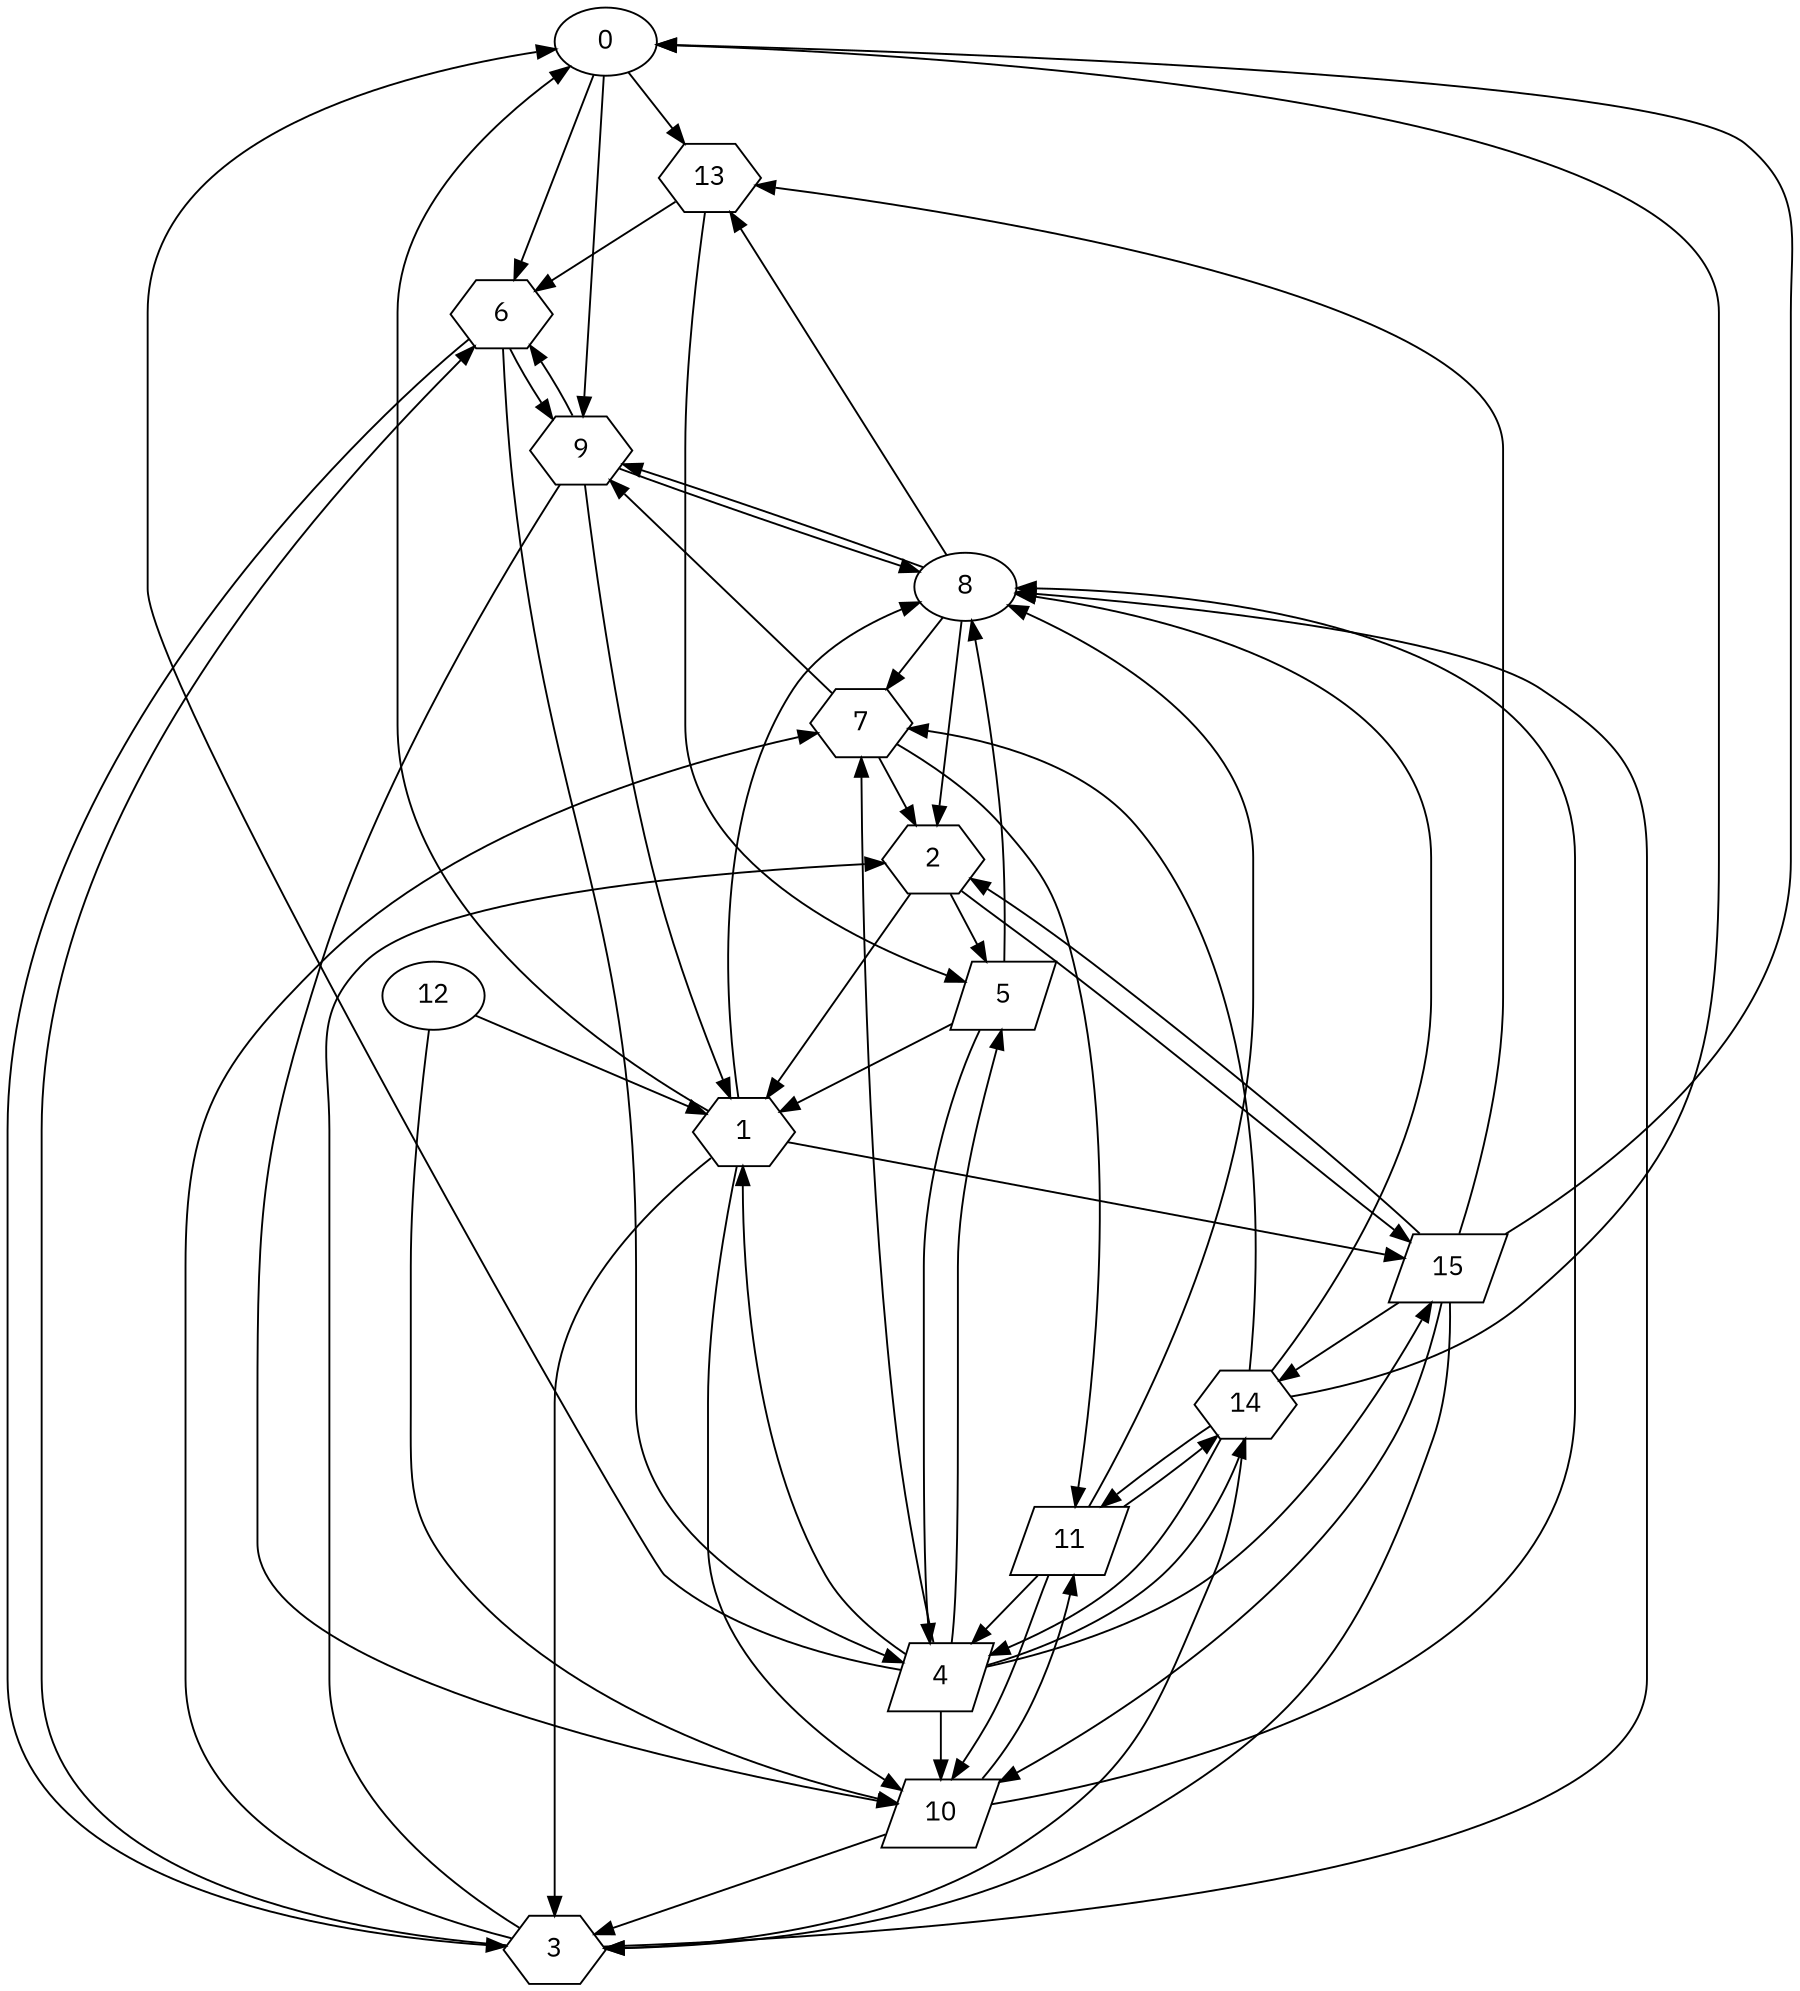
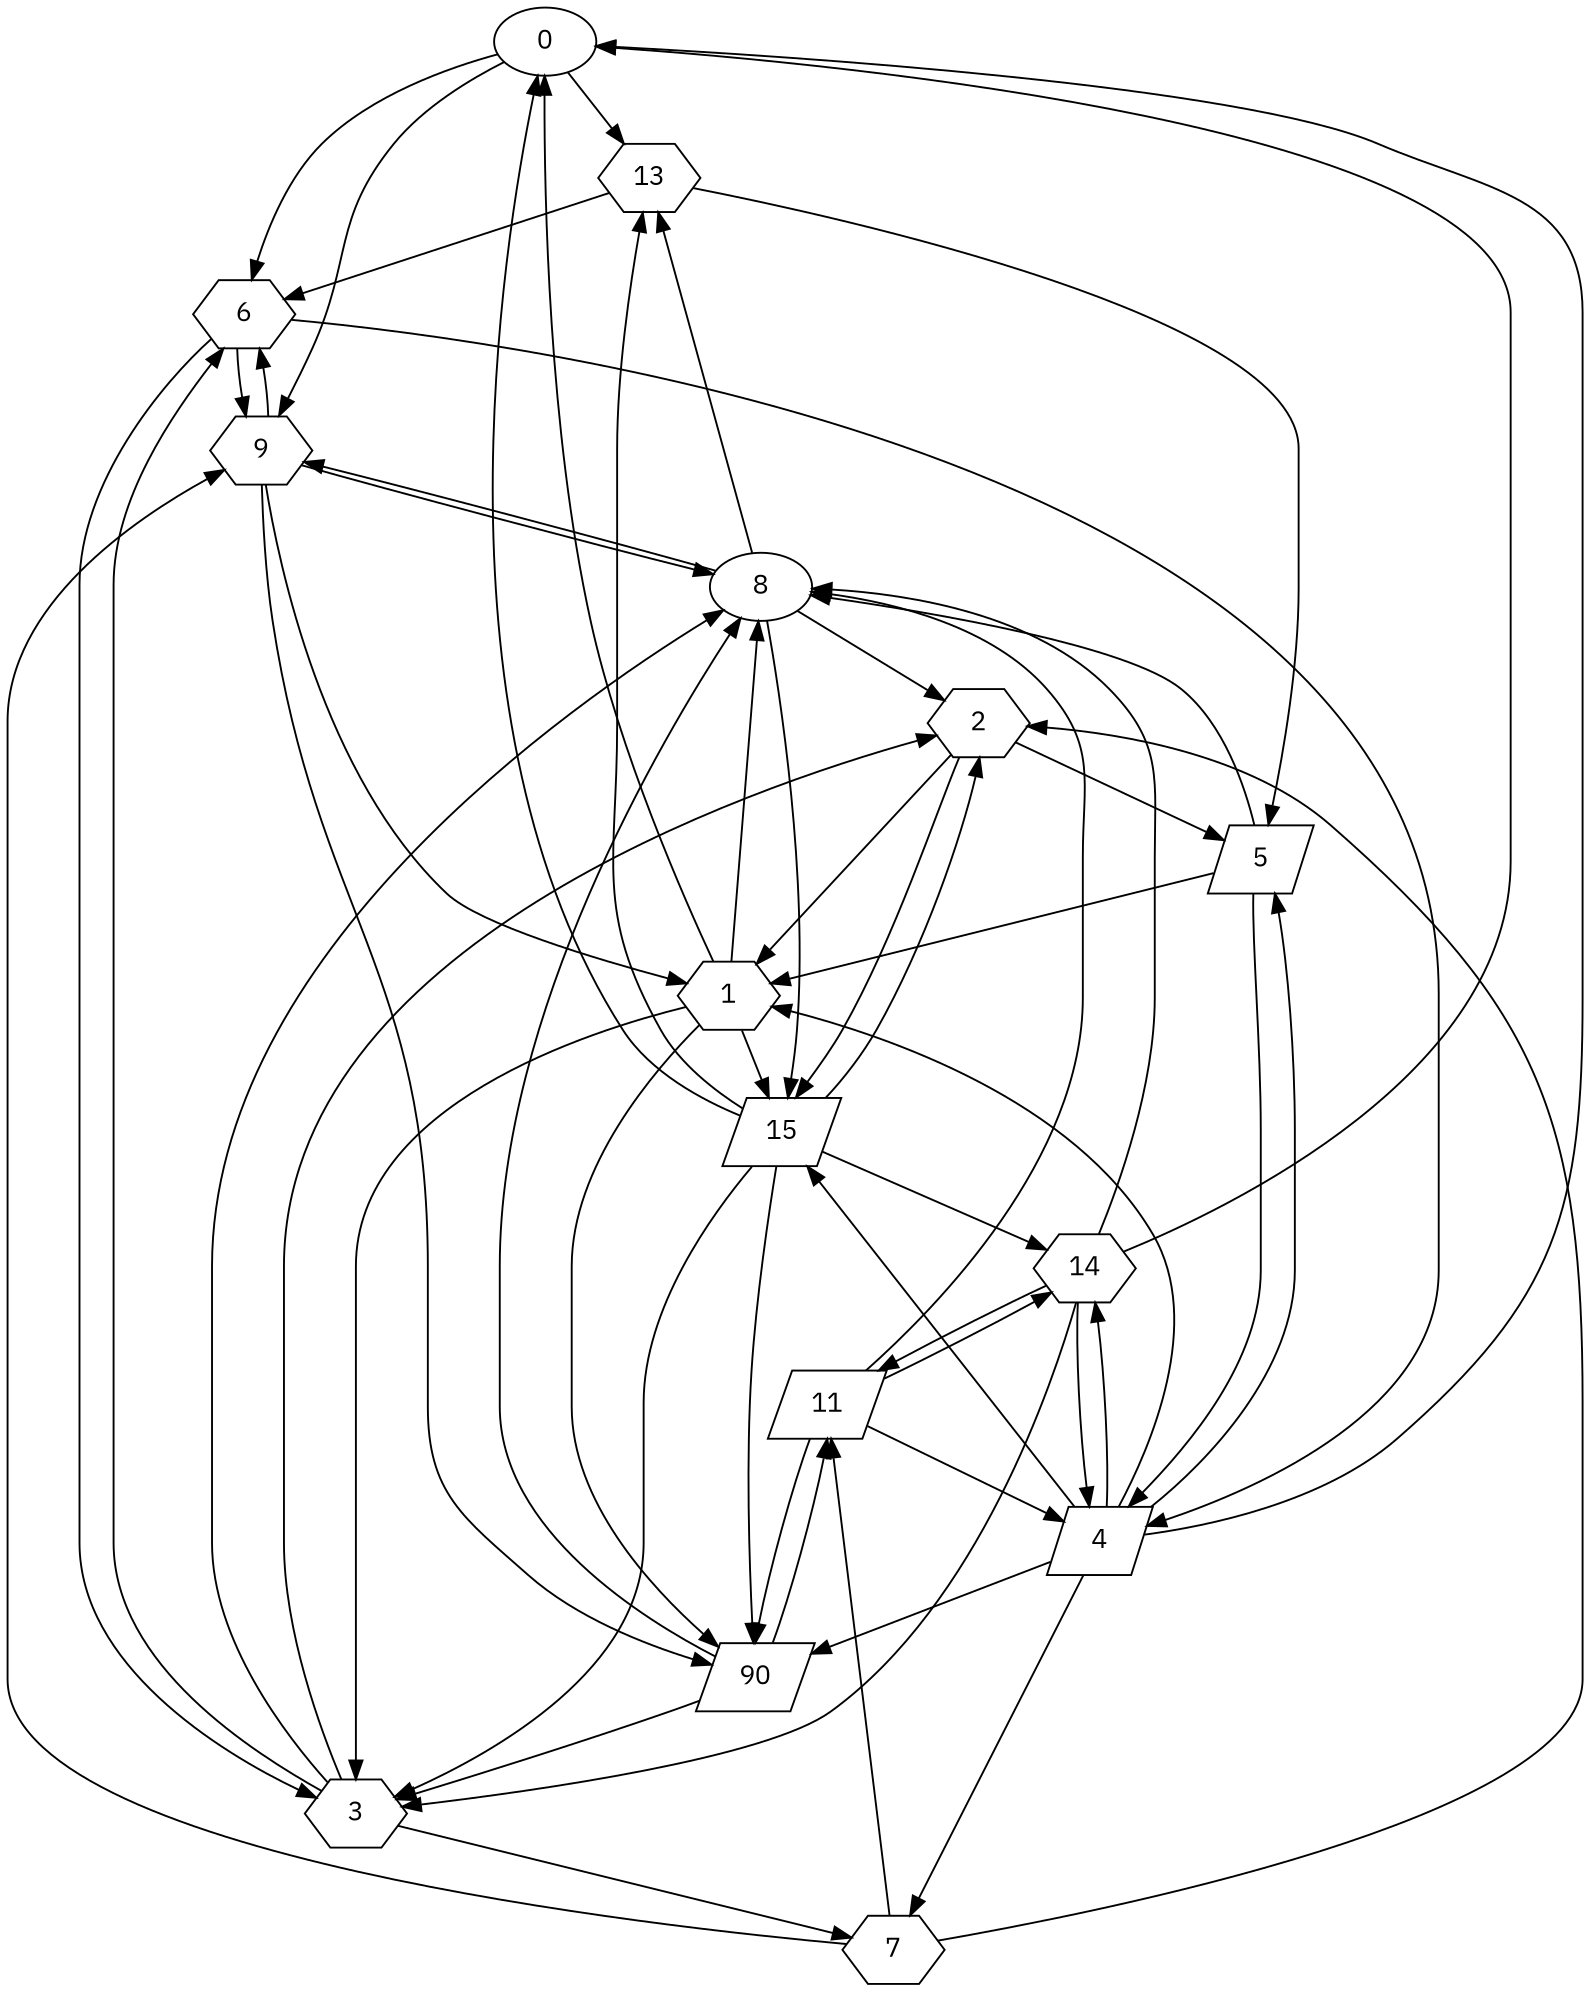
edge "8" -> "7": now "8" -> "15"
edge "14" -> "7": removed
node "12": removed
node "10": label "10" -> "90"
